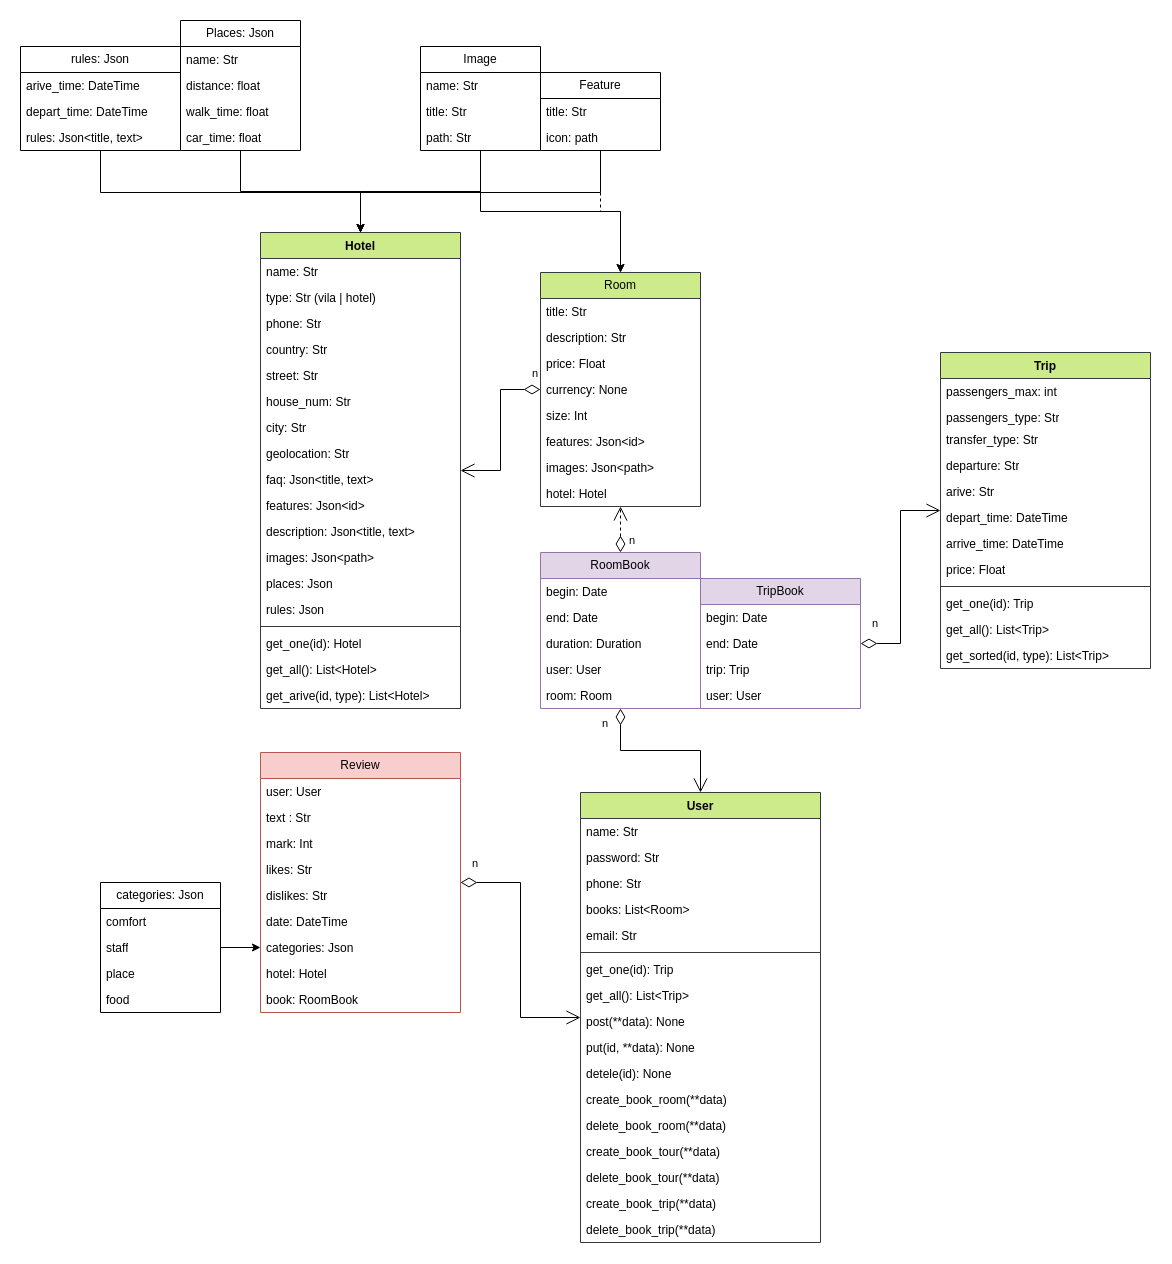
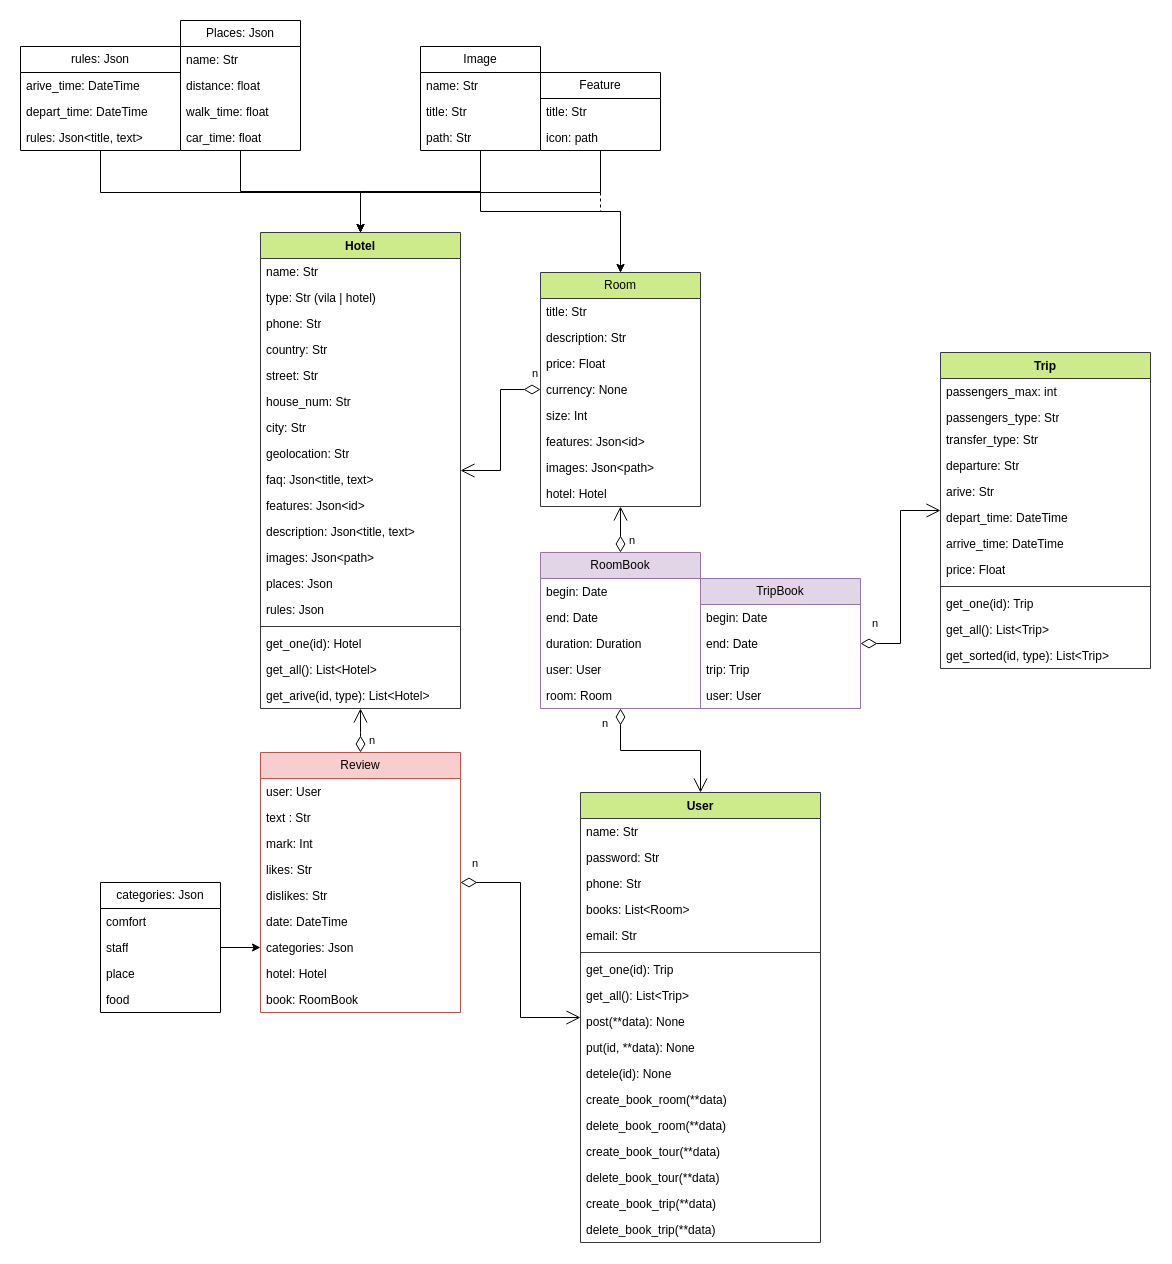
edge "Room" -- "RoomBook": style dashed -> solid
edge "Hotel" -- "Review": added, label "n"
